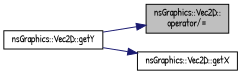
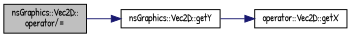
edge "nsGraphics::Vec2D::getY" -> "nsGraphics::Vec2D:: operator/=": reversed
node "nsGraphics::Vec2D::getX": label "nsGraphics::Vec2D::getX" -> "operator::Vec2D::getX"
